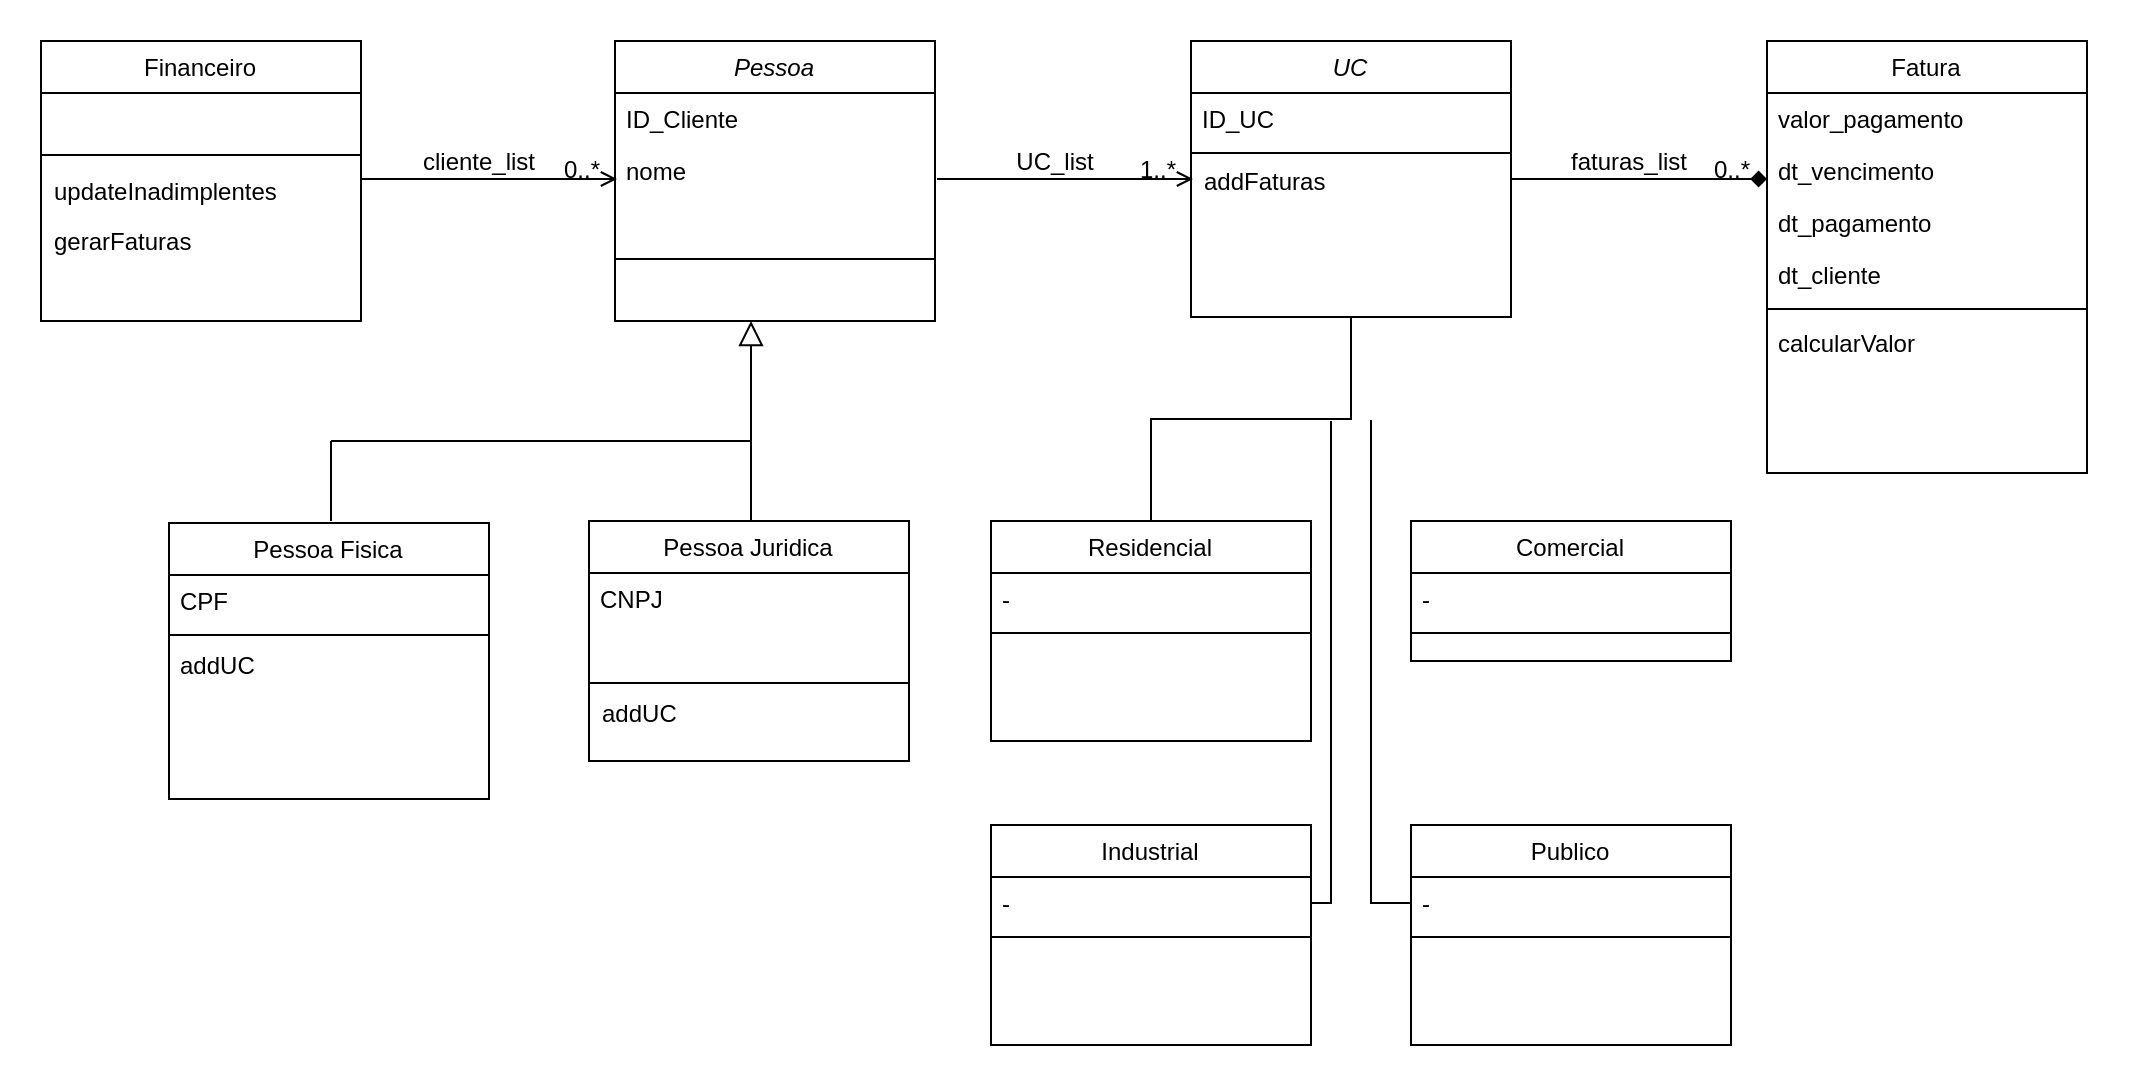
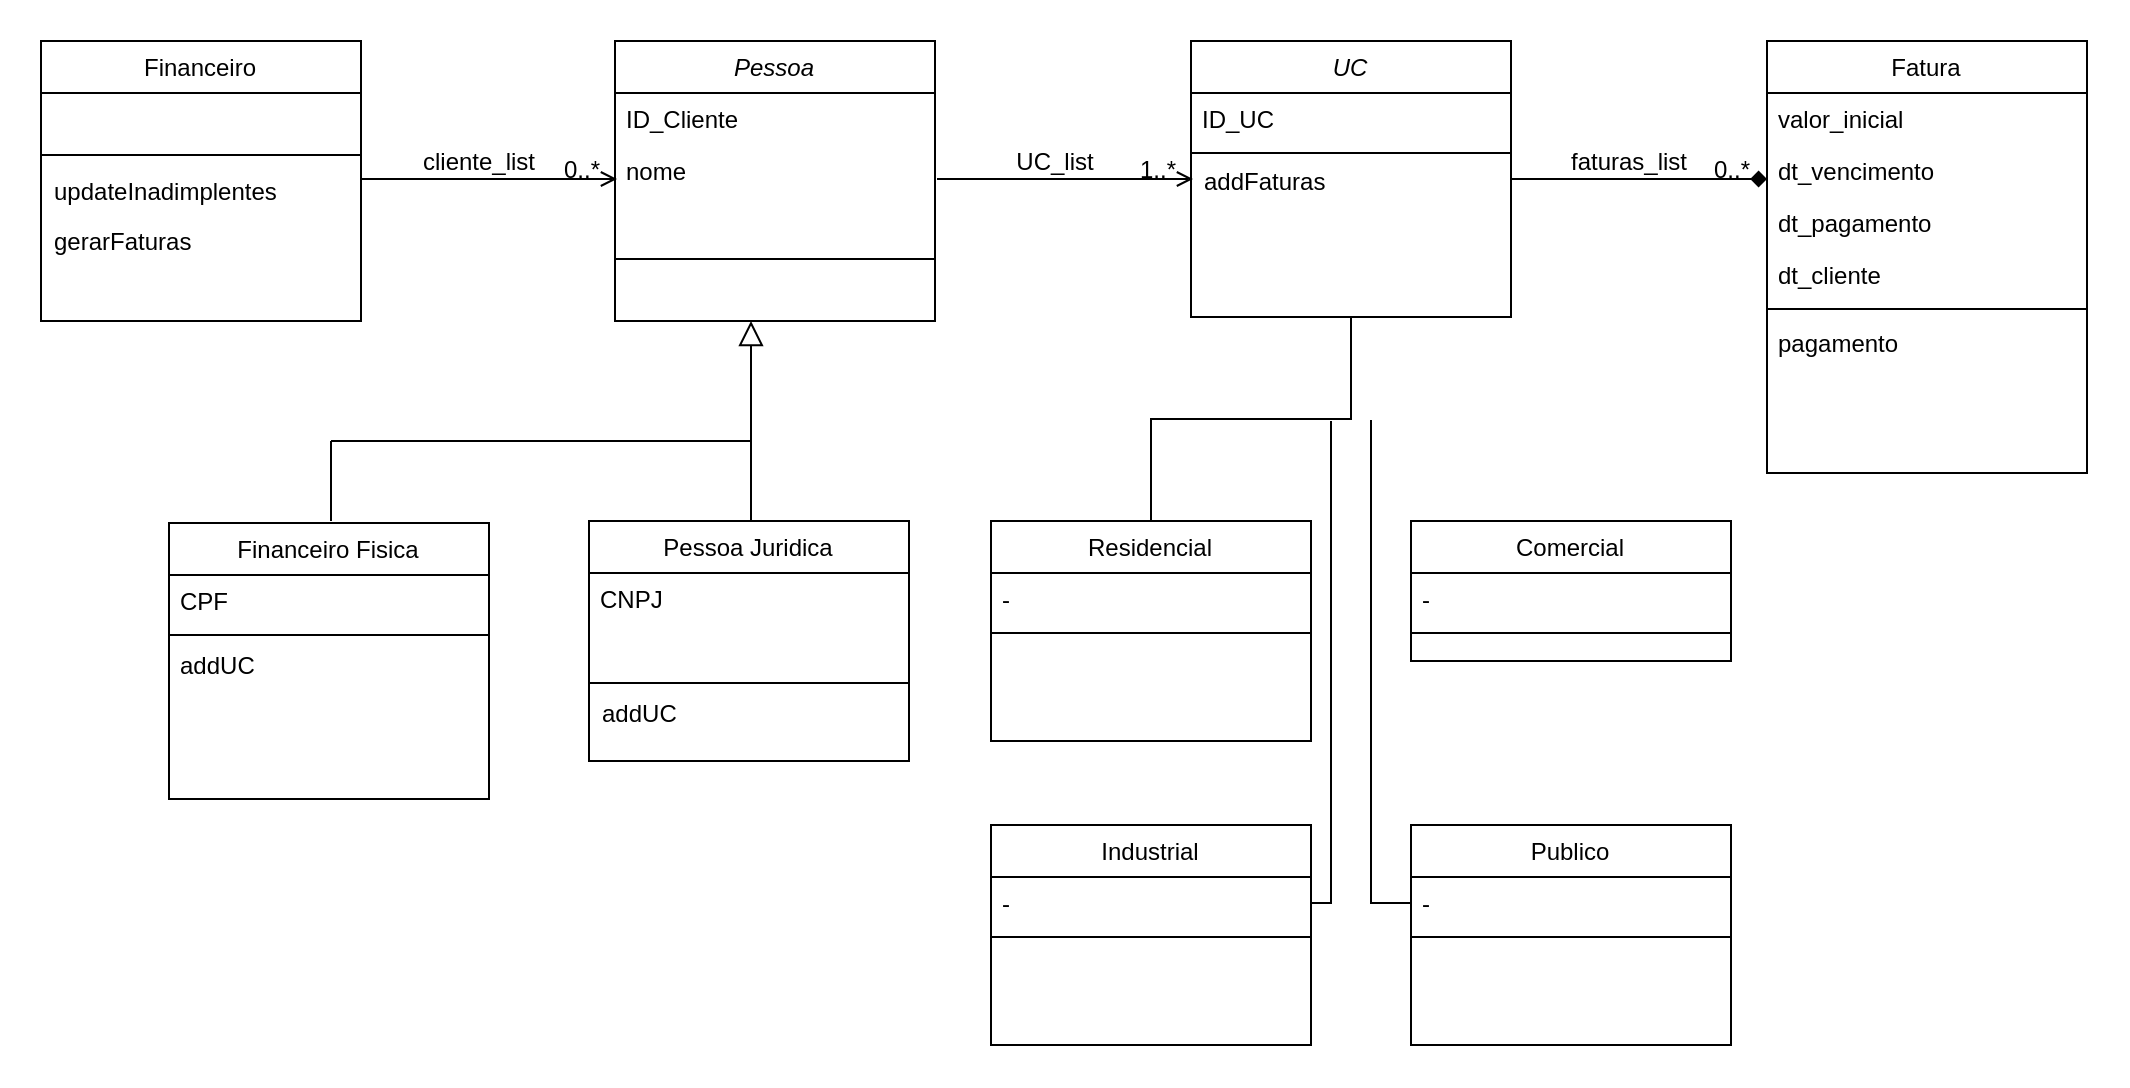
node "valor_pagamento": label "valor_pagamento" -> "valor_inicial"
node "calcularValor": label "calcularValor" -> "pagamento"
node "Pessoa Fisica": label "Pessoa Fisica" -> "Financeiro Fisica"
